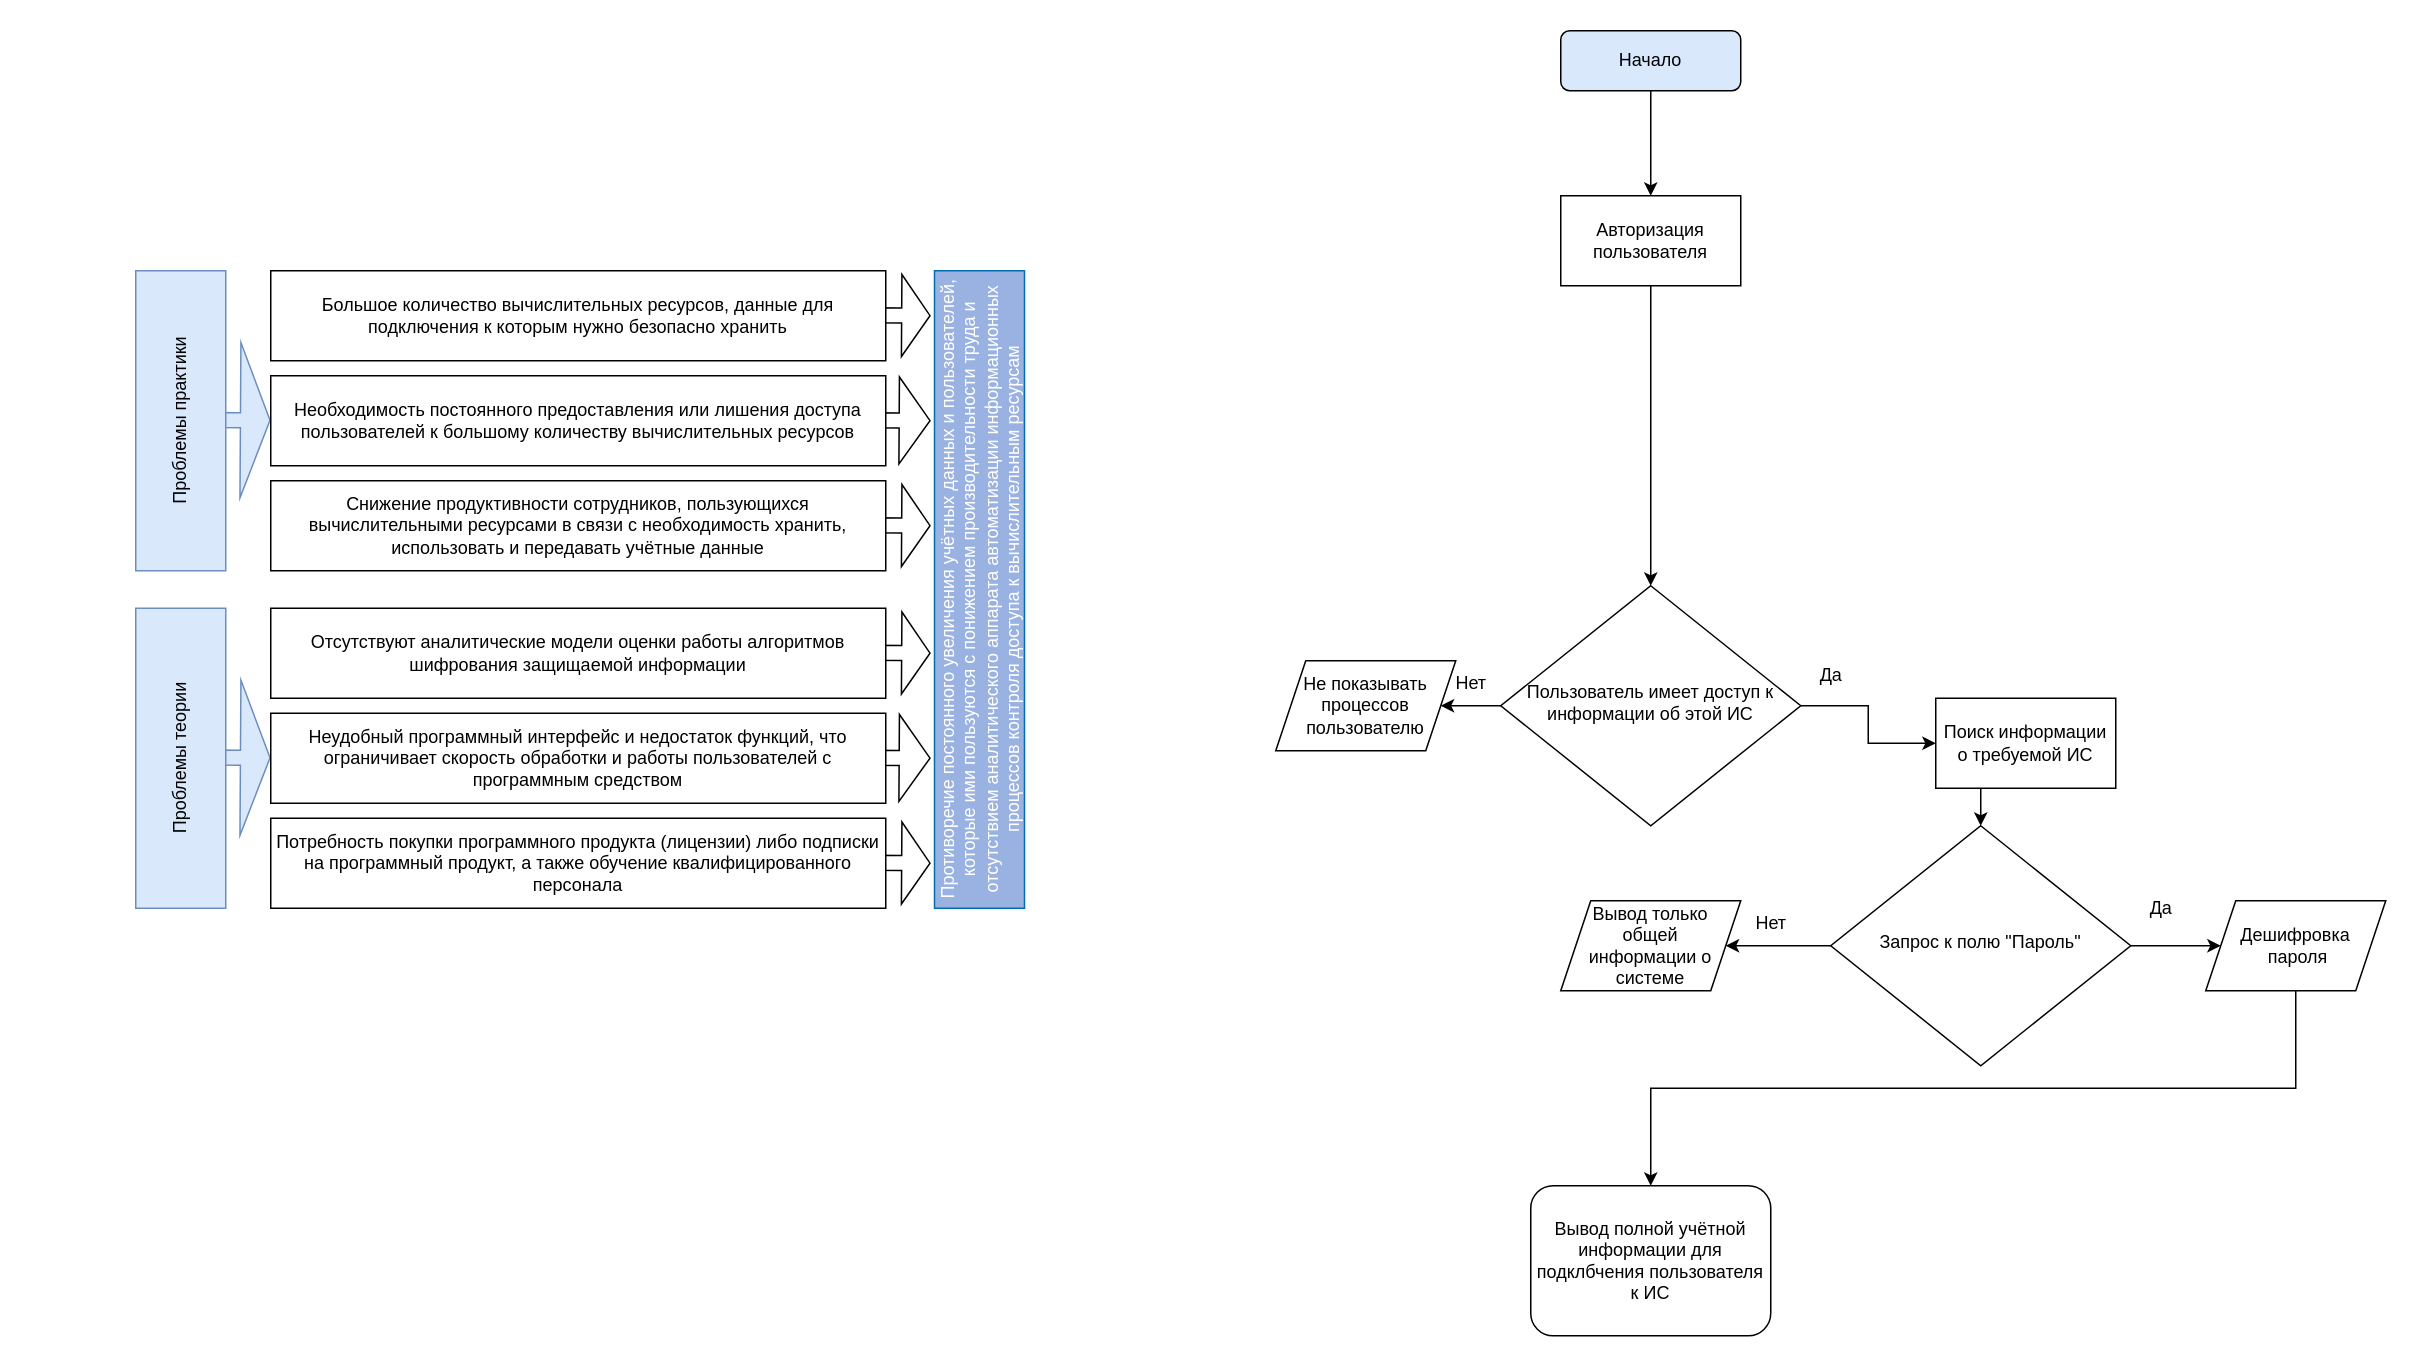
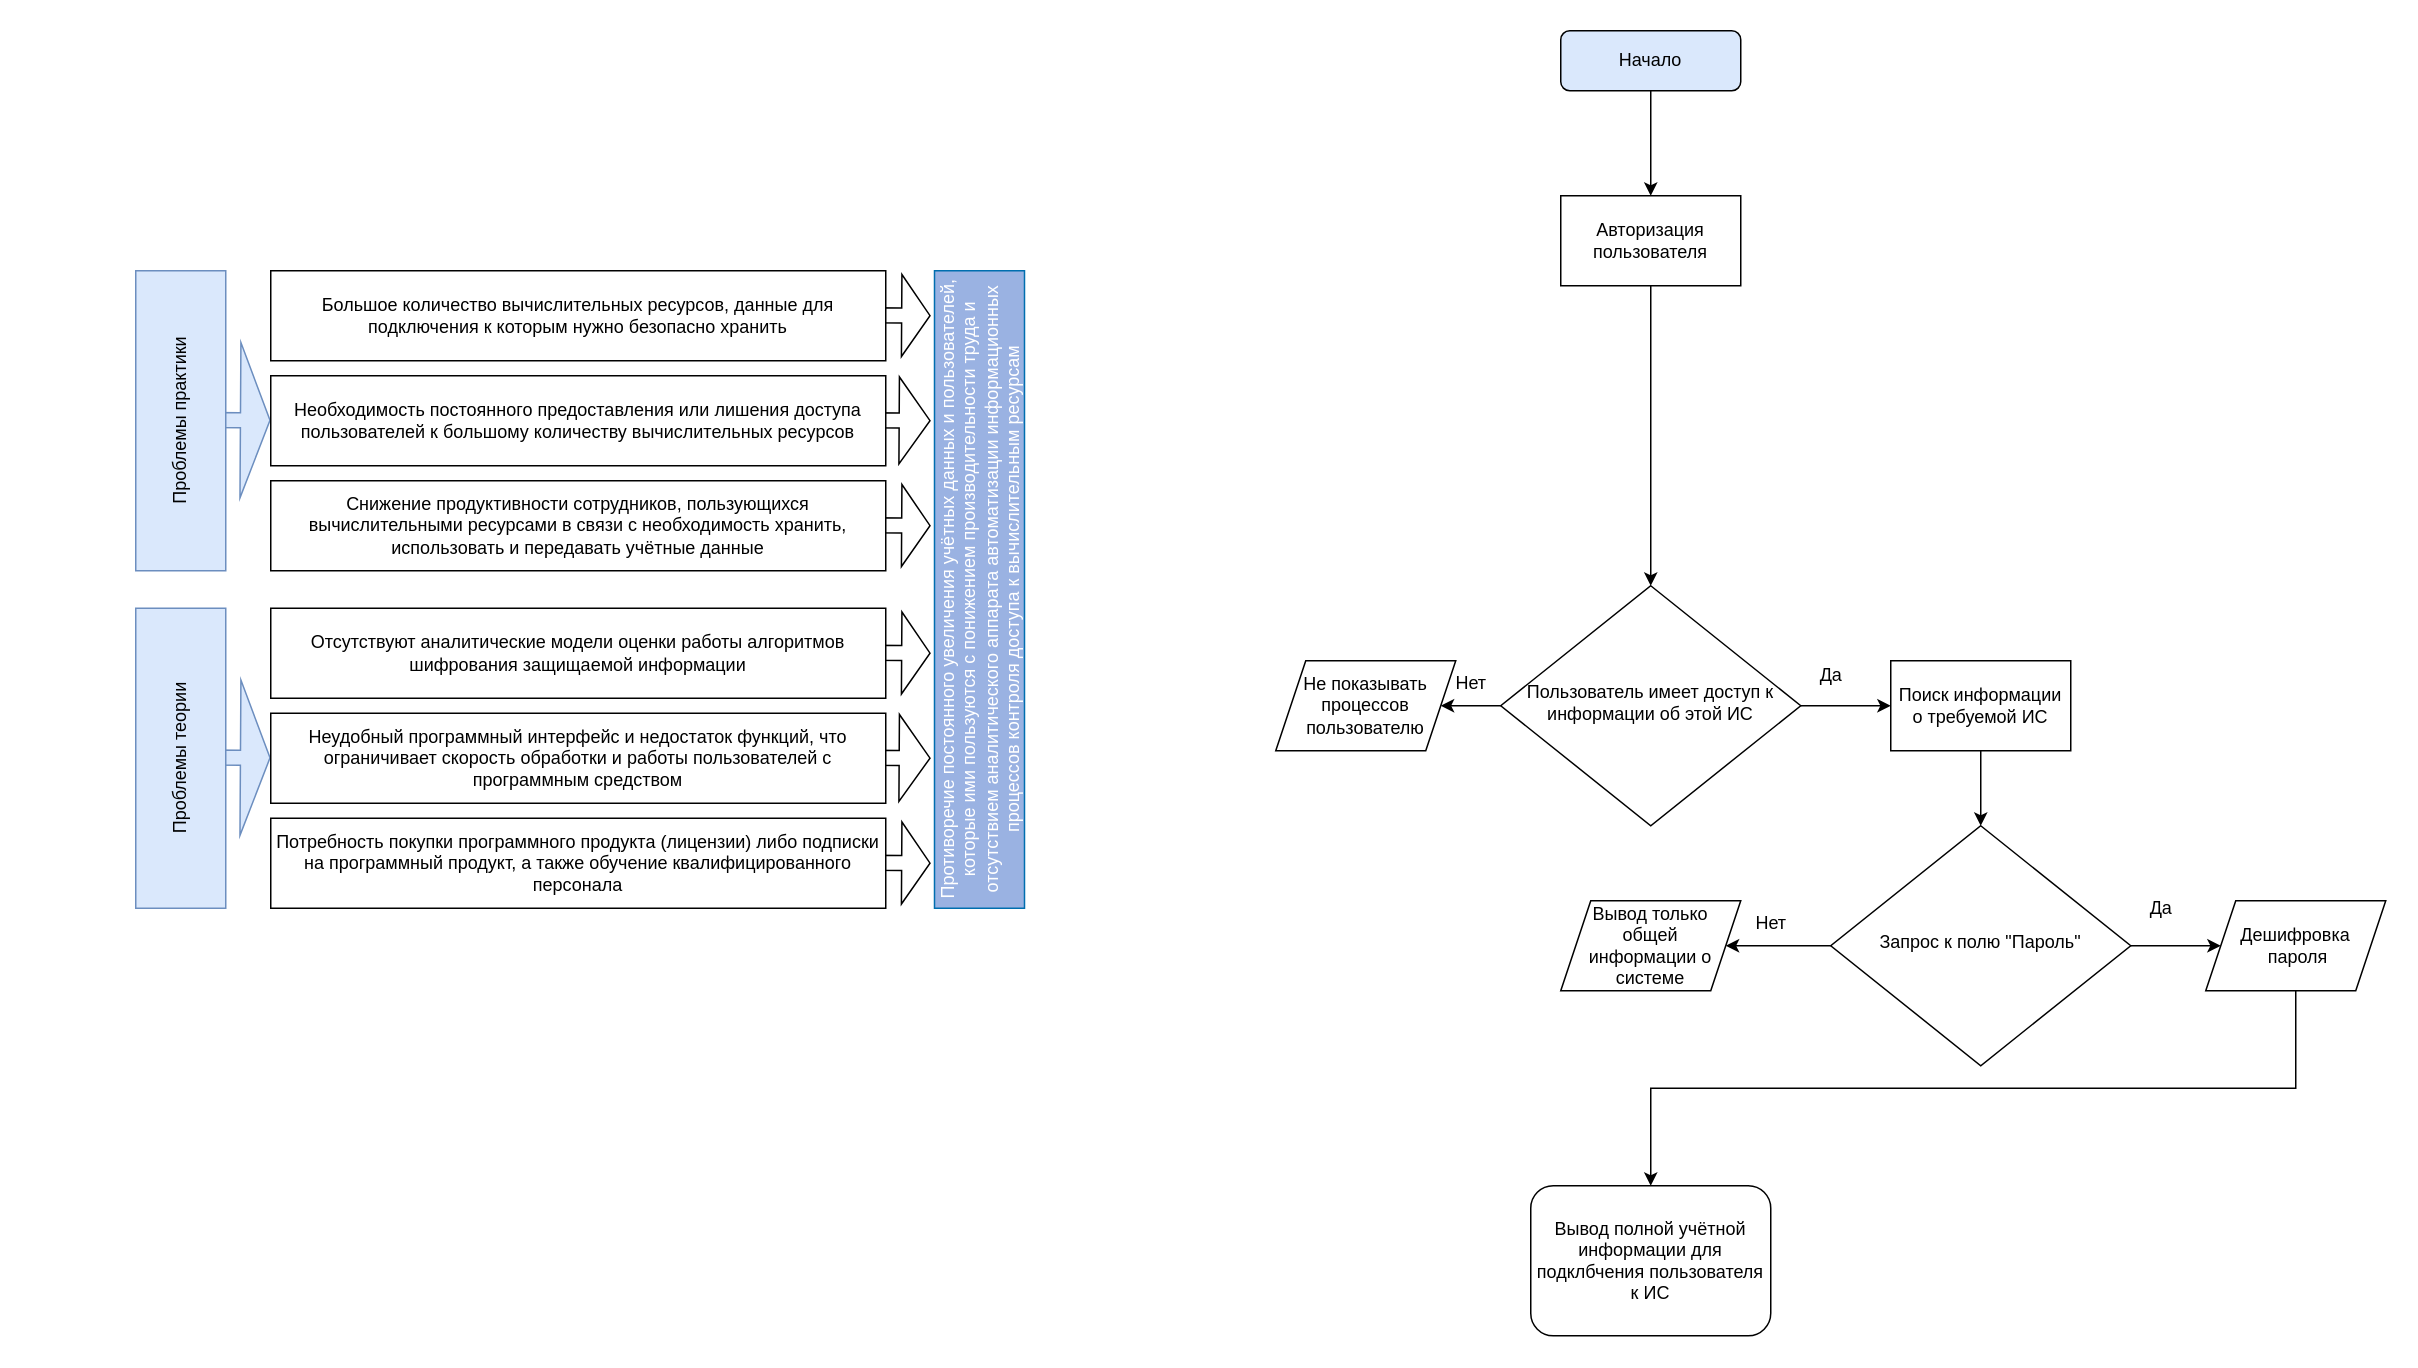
node "Поиск информации о требуемой ИС": moved (2026, 743) -> (1981, 706)
